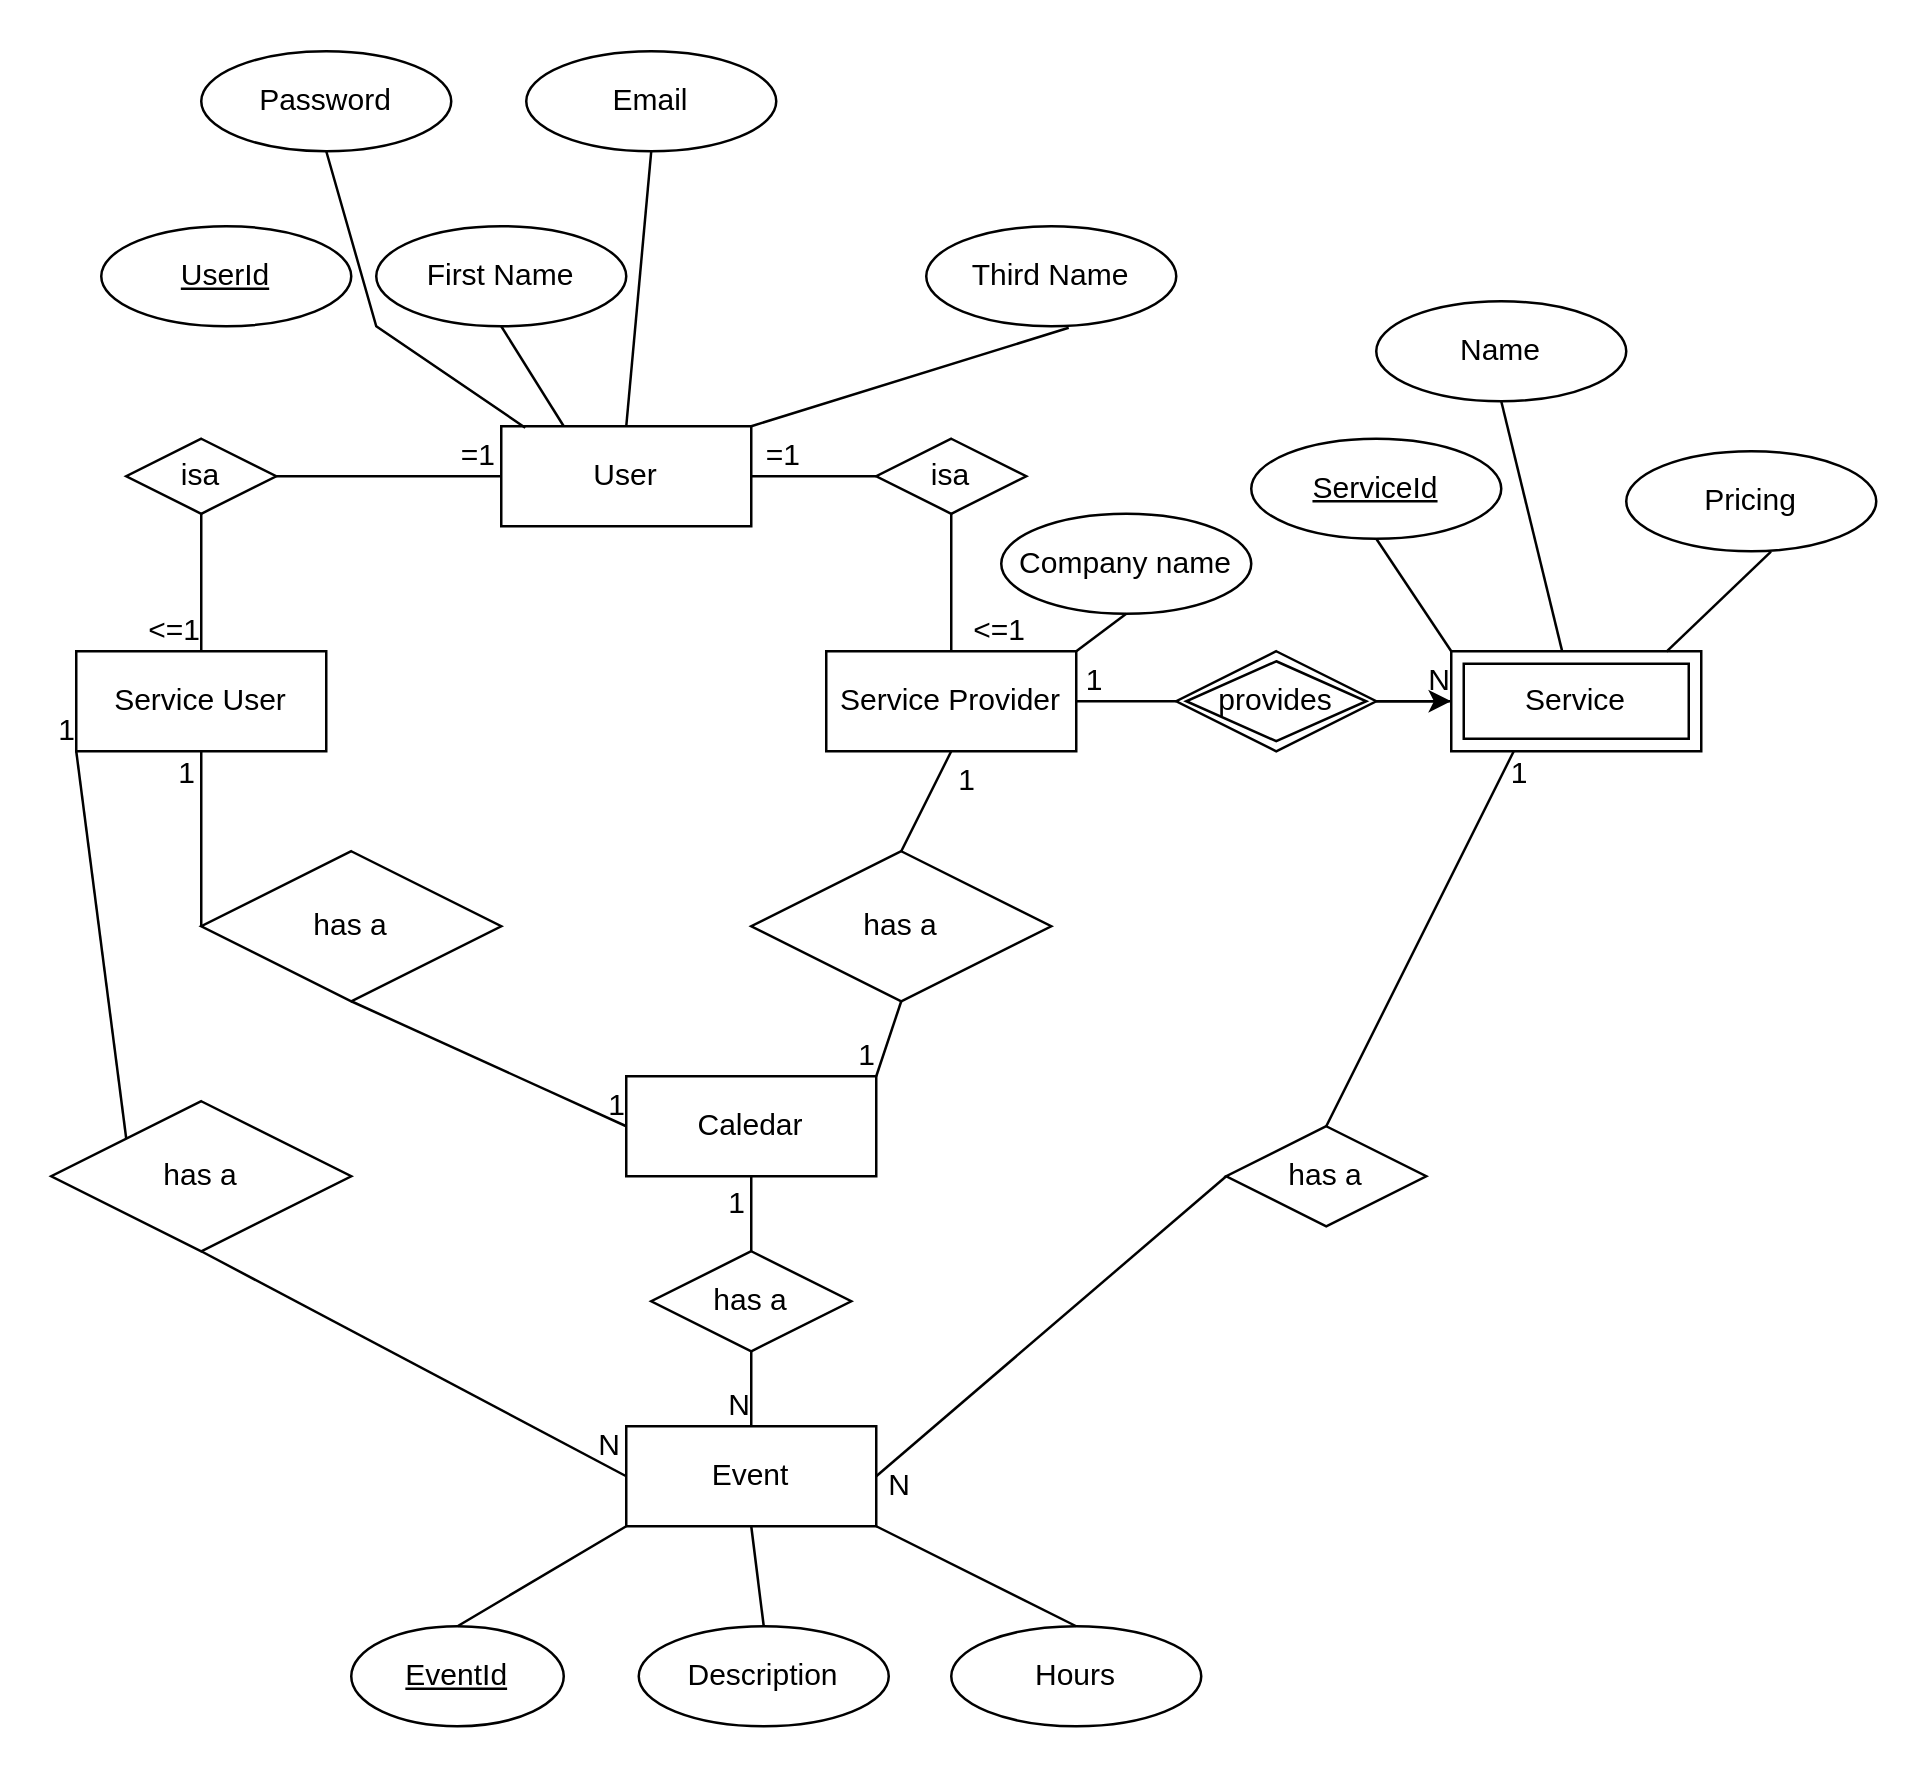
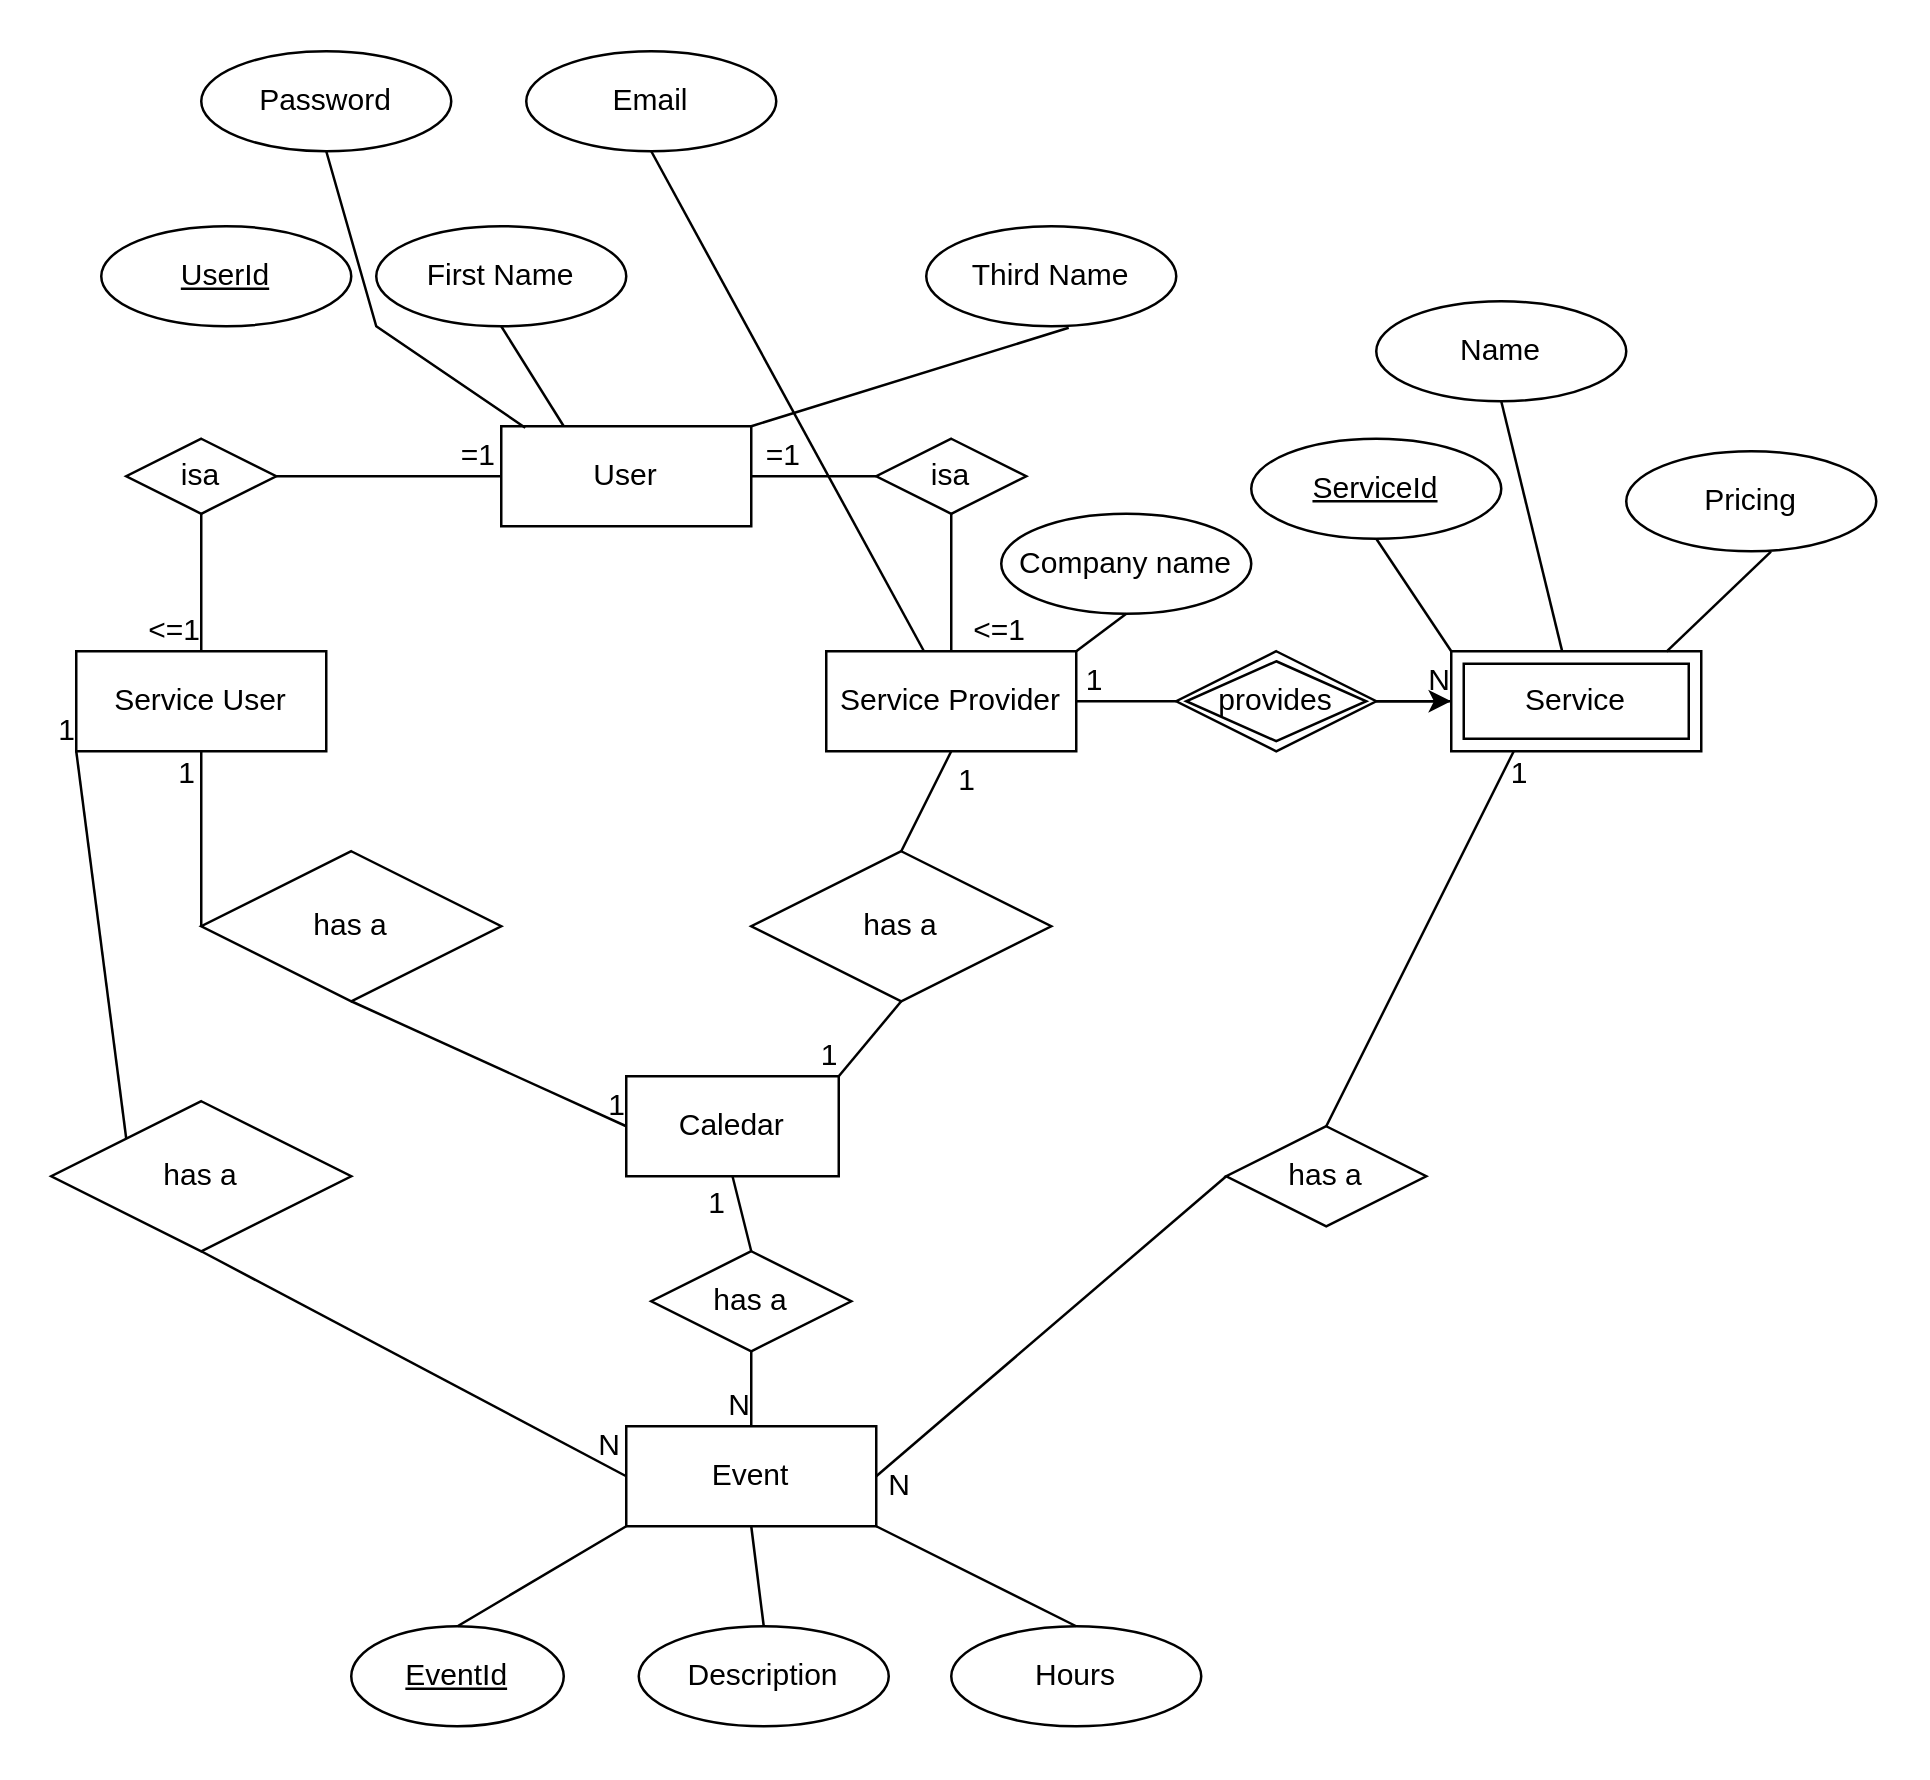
edge "Email" -- "User": now "Email" -- "Service Provider"
node "Caledar": size 250x100 -> 213x100
